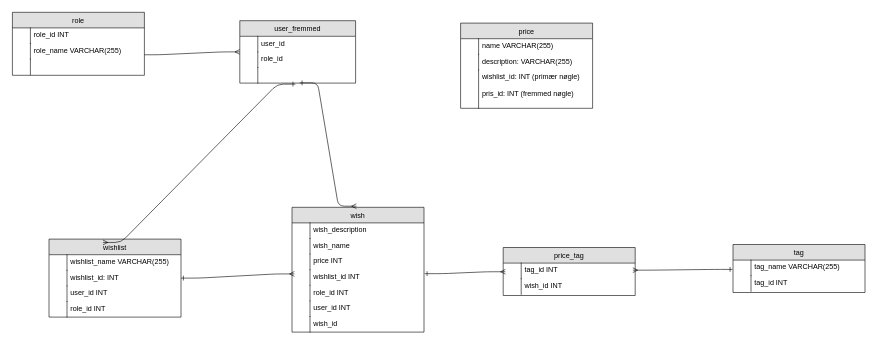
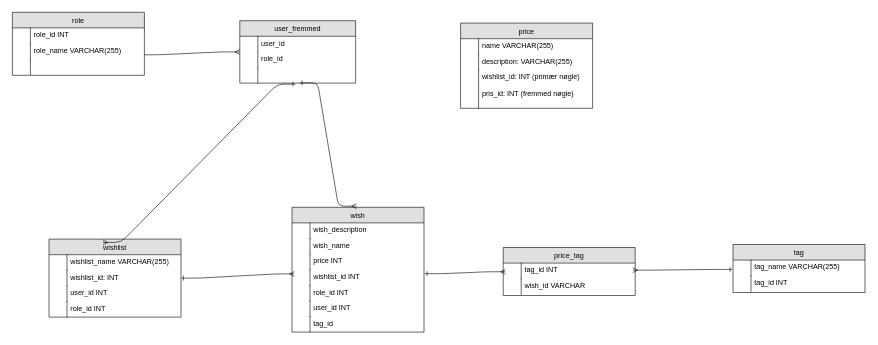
node "wish_id INT": label "wish_id INT" -> "wish_id VARCHAR"
node "wish_id": label "wish_id" -> "tag_id"
